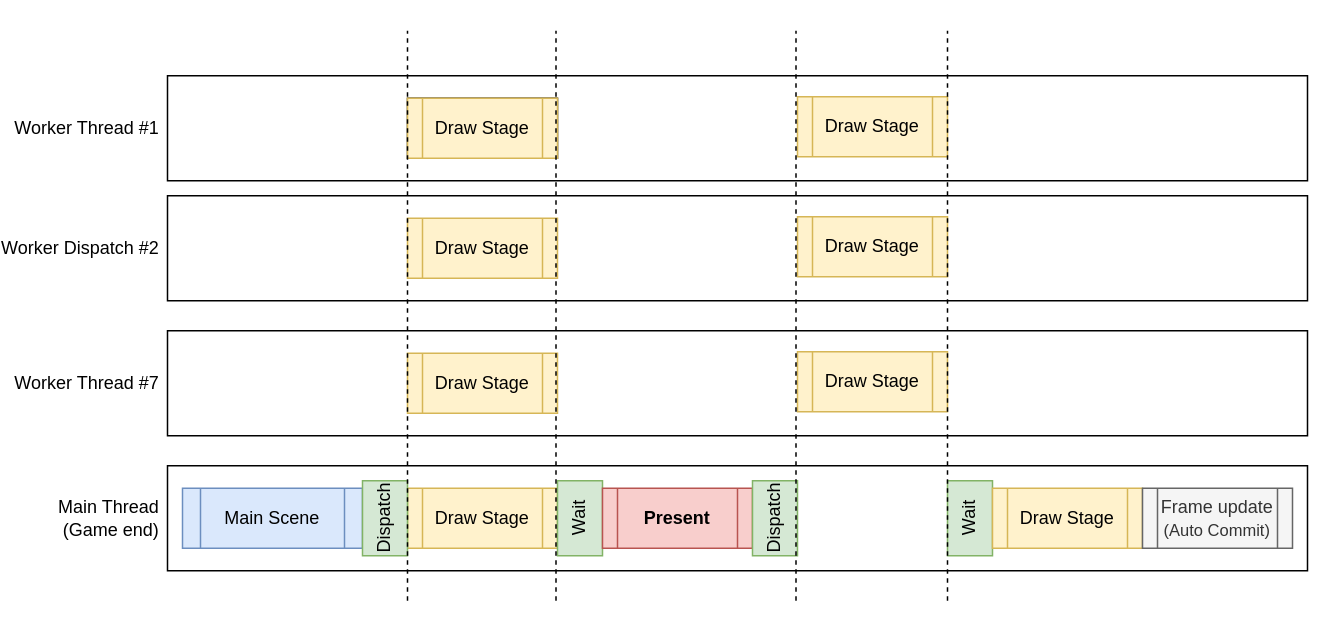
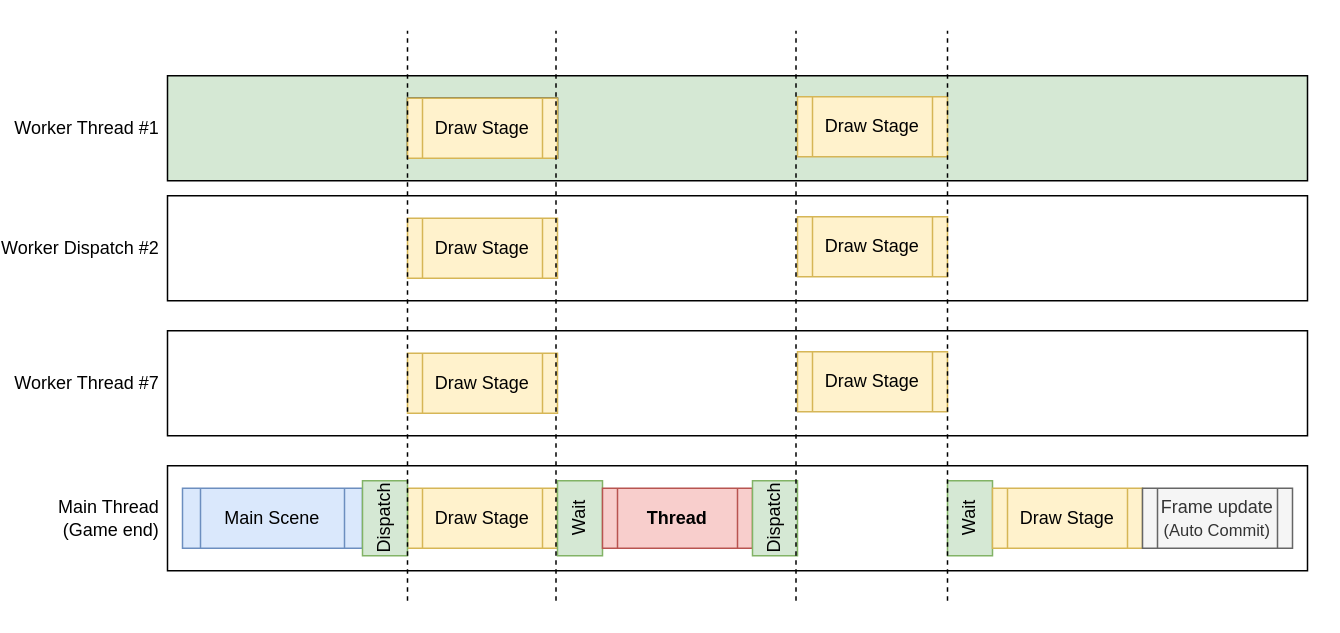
node "Worker Thread #1": fillcolor #ffffff -> #d5e8d4
node "Present": label "Present" -> "Thread"
